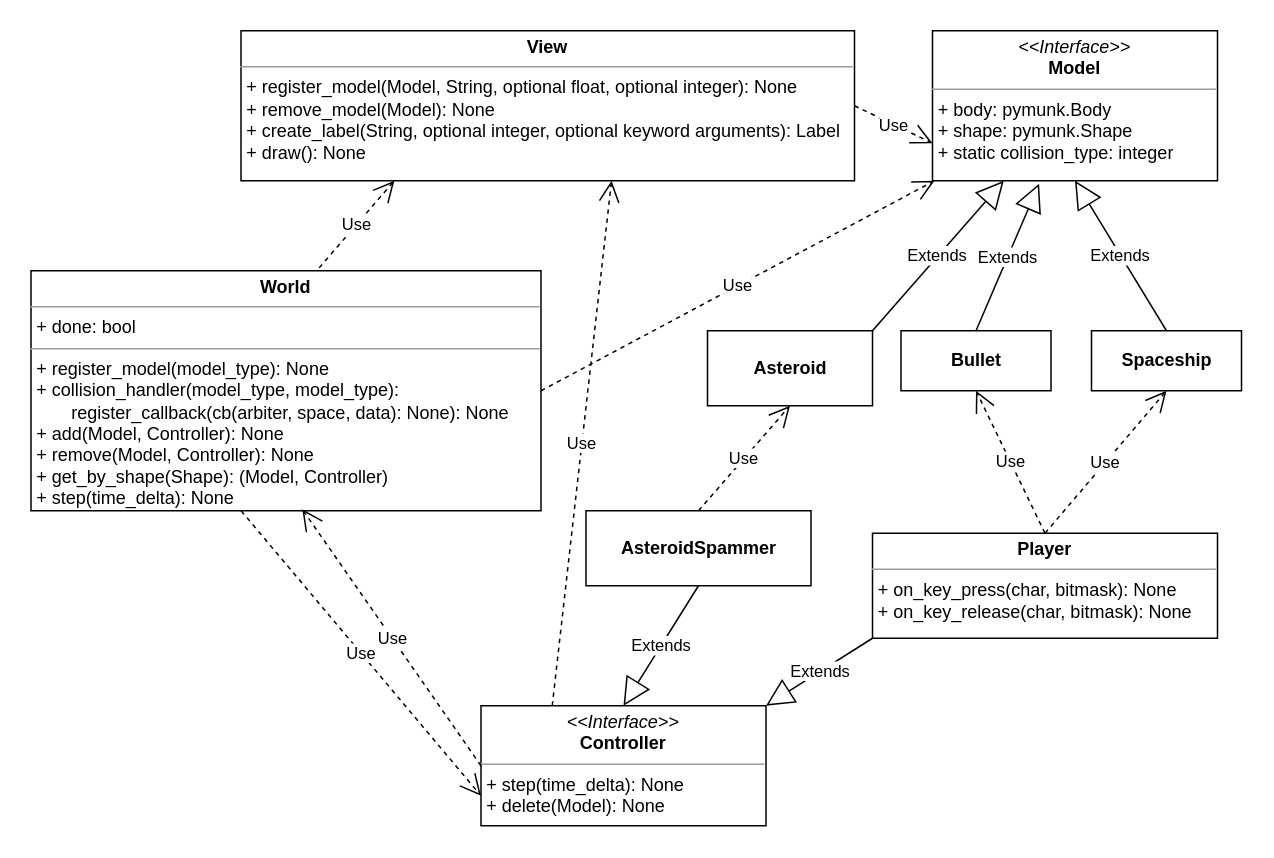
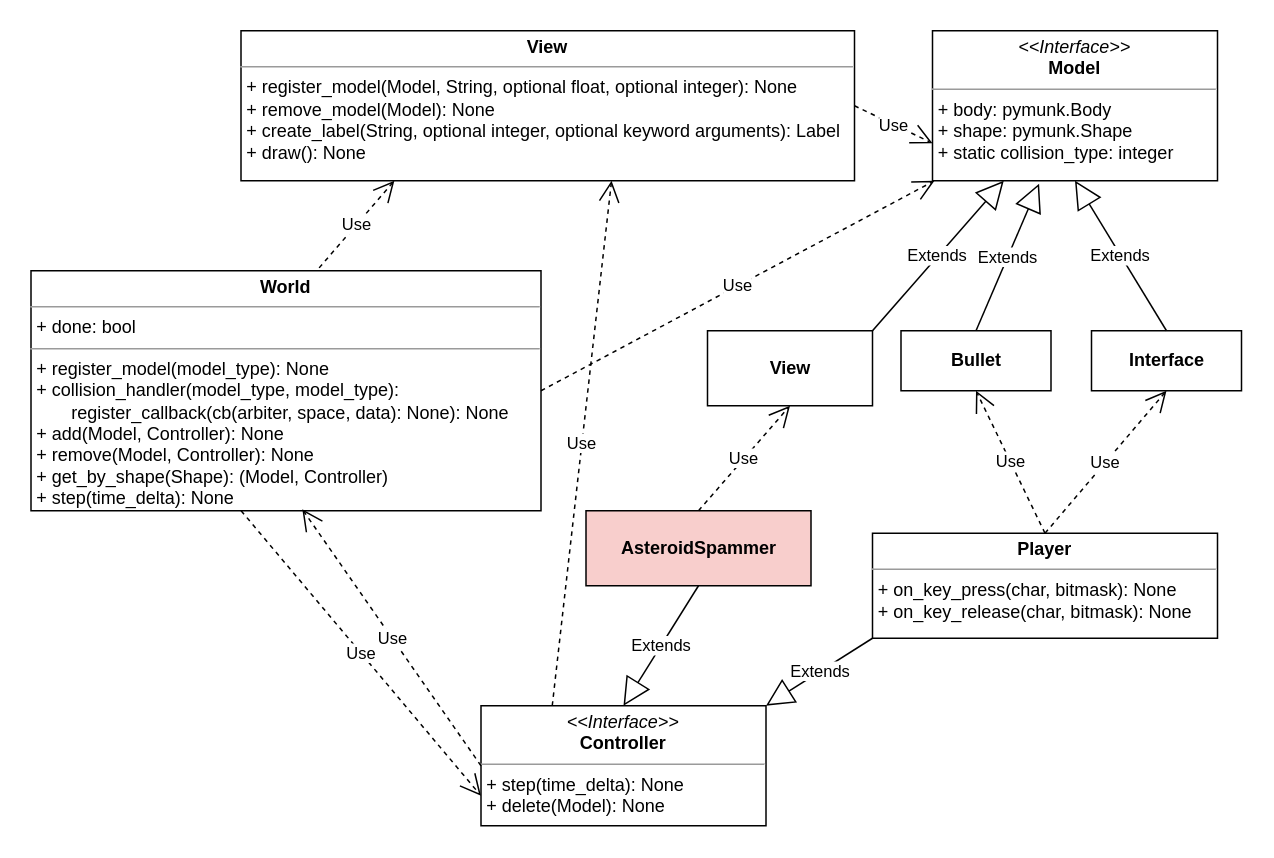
node "Spaceship": label "Spaceship" -> "Interface"
node "Asteroid": label "Asteroid" -> "View"
node "AsteroidSpammer": fillcolor #ffffff -> #f8cecc
